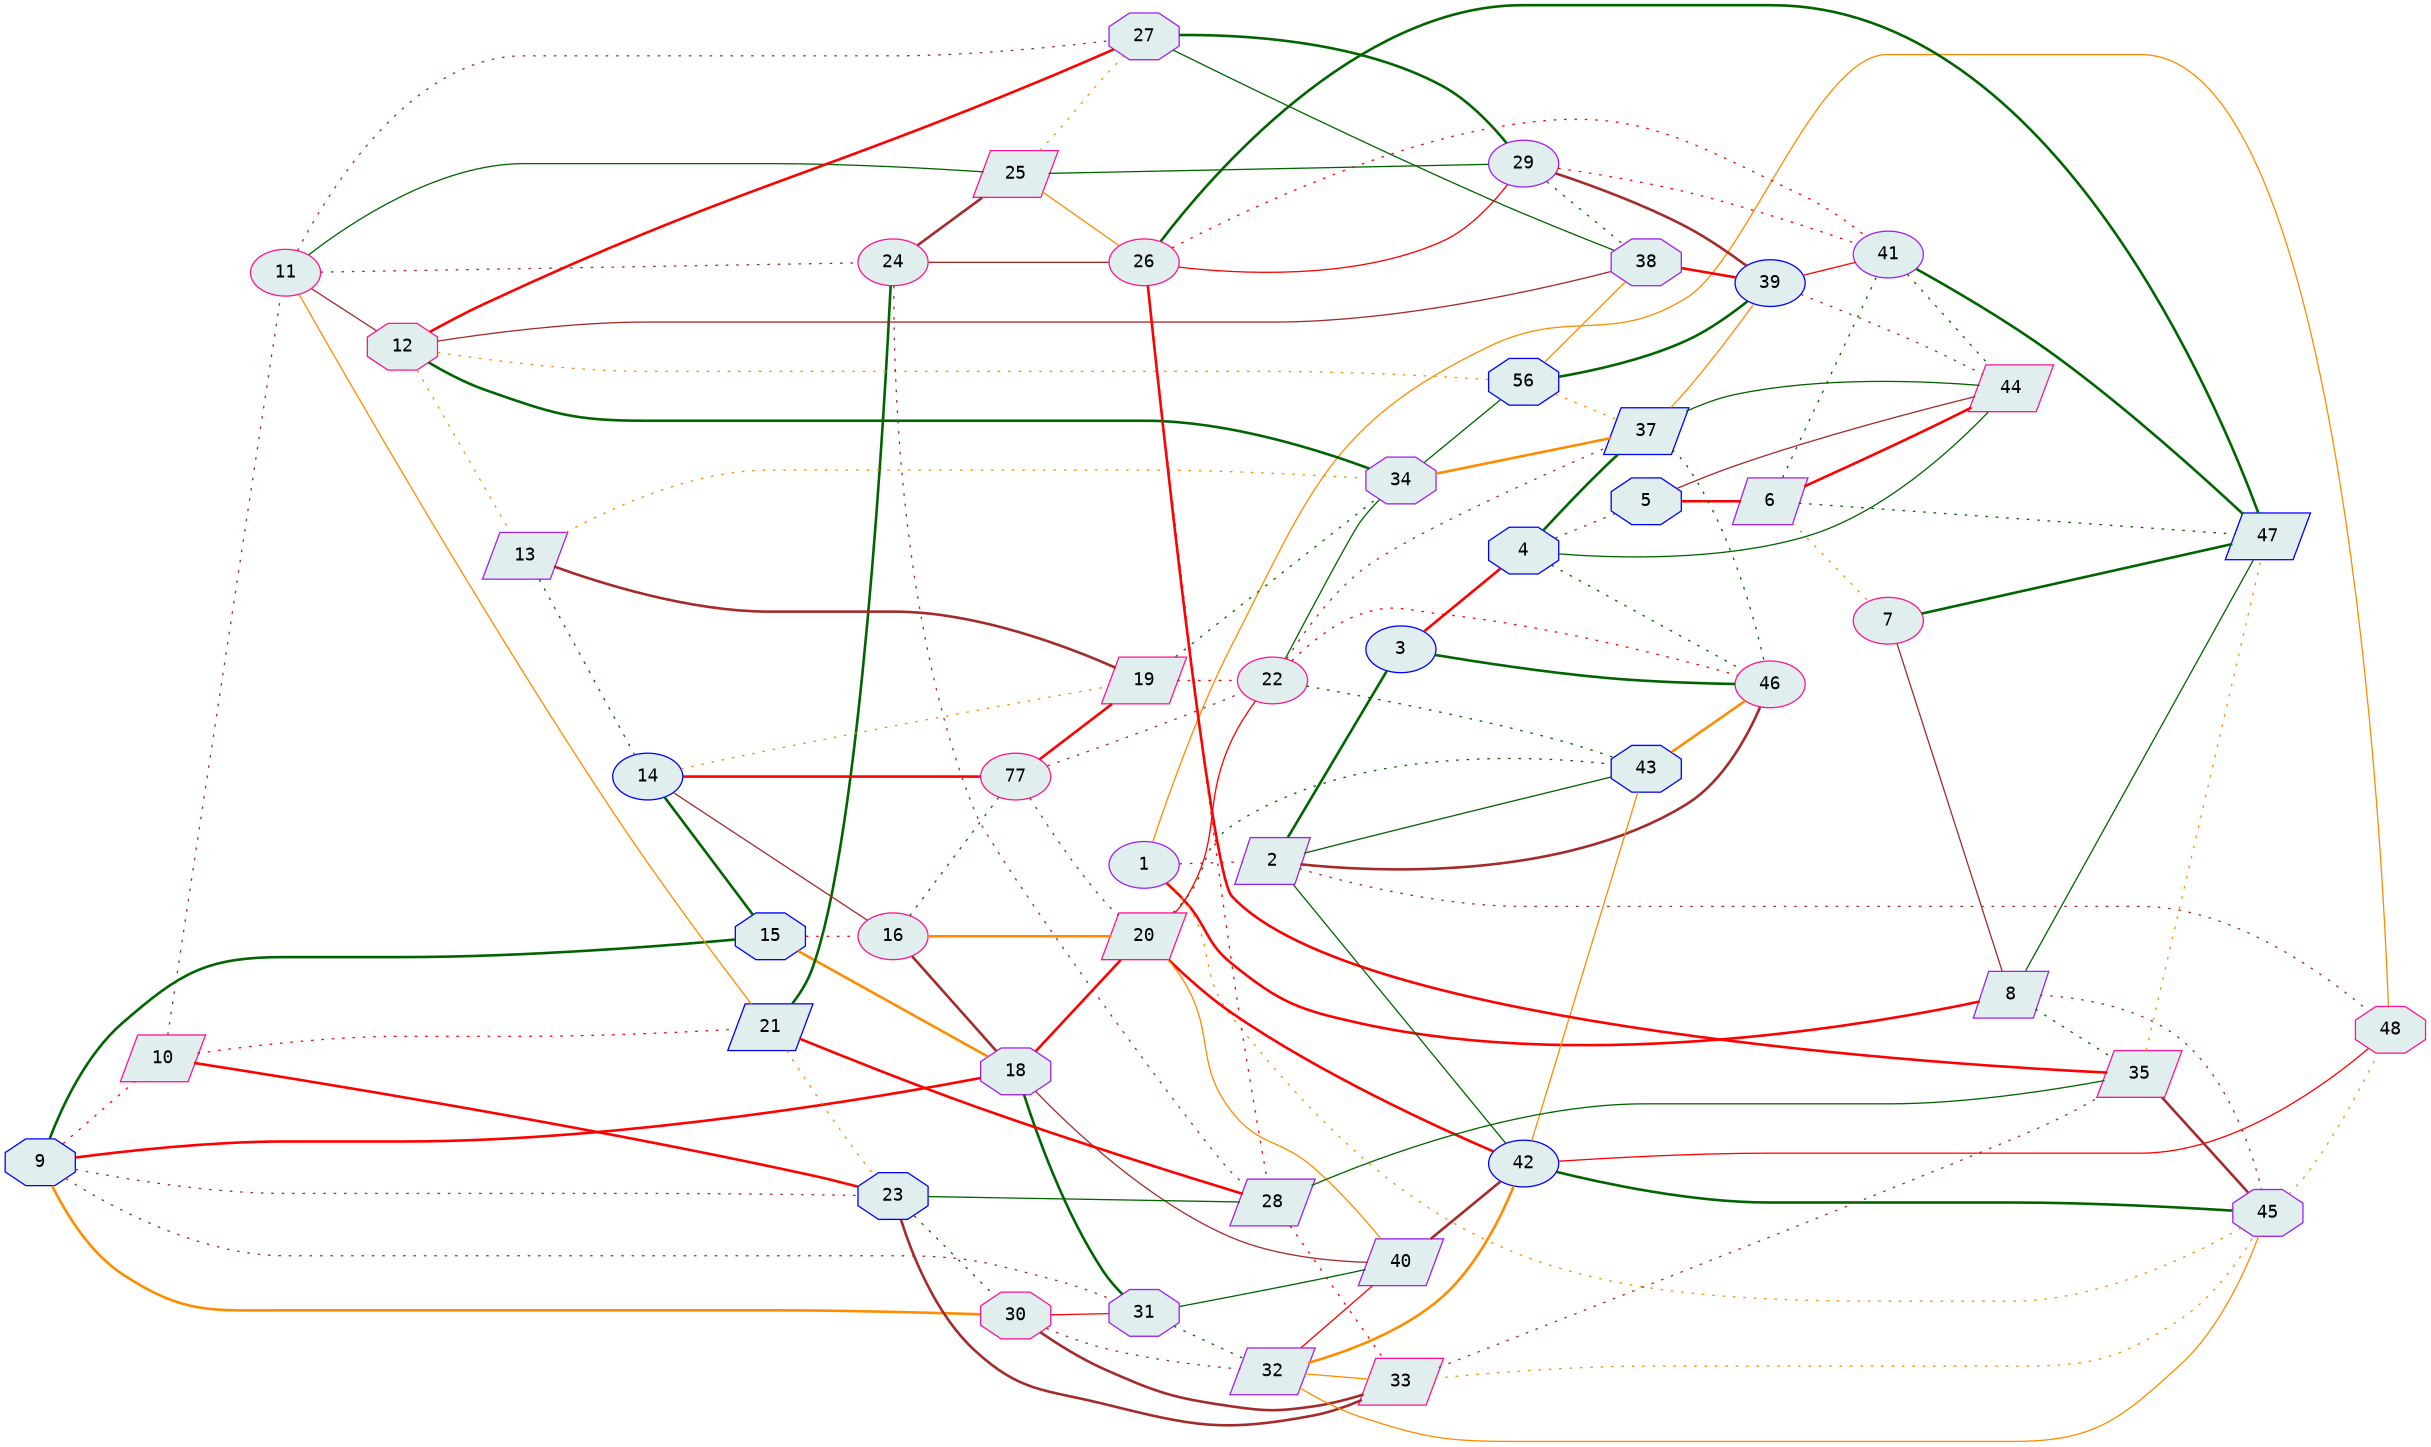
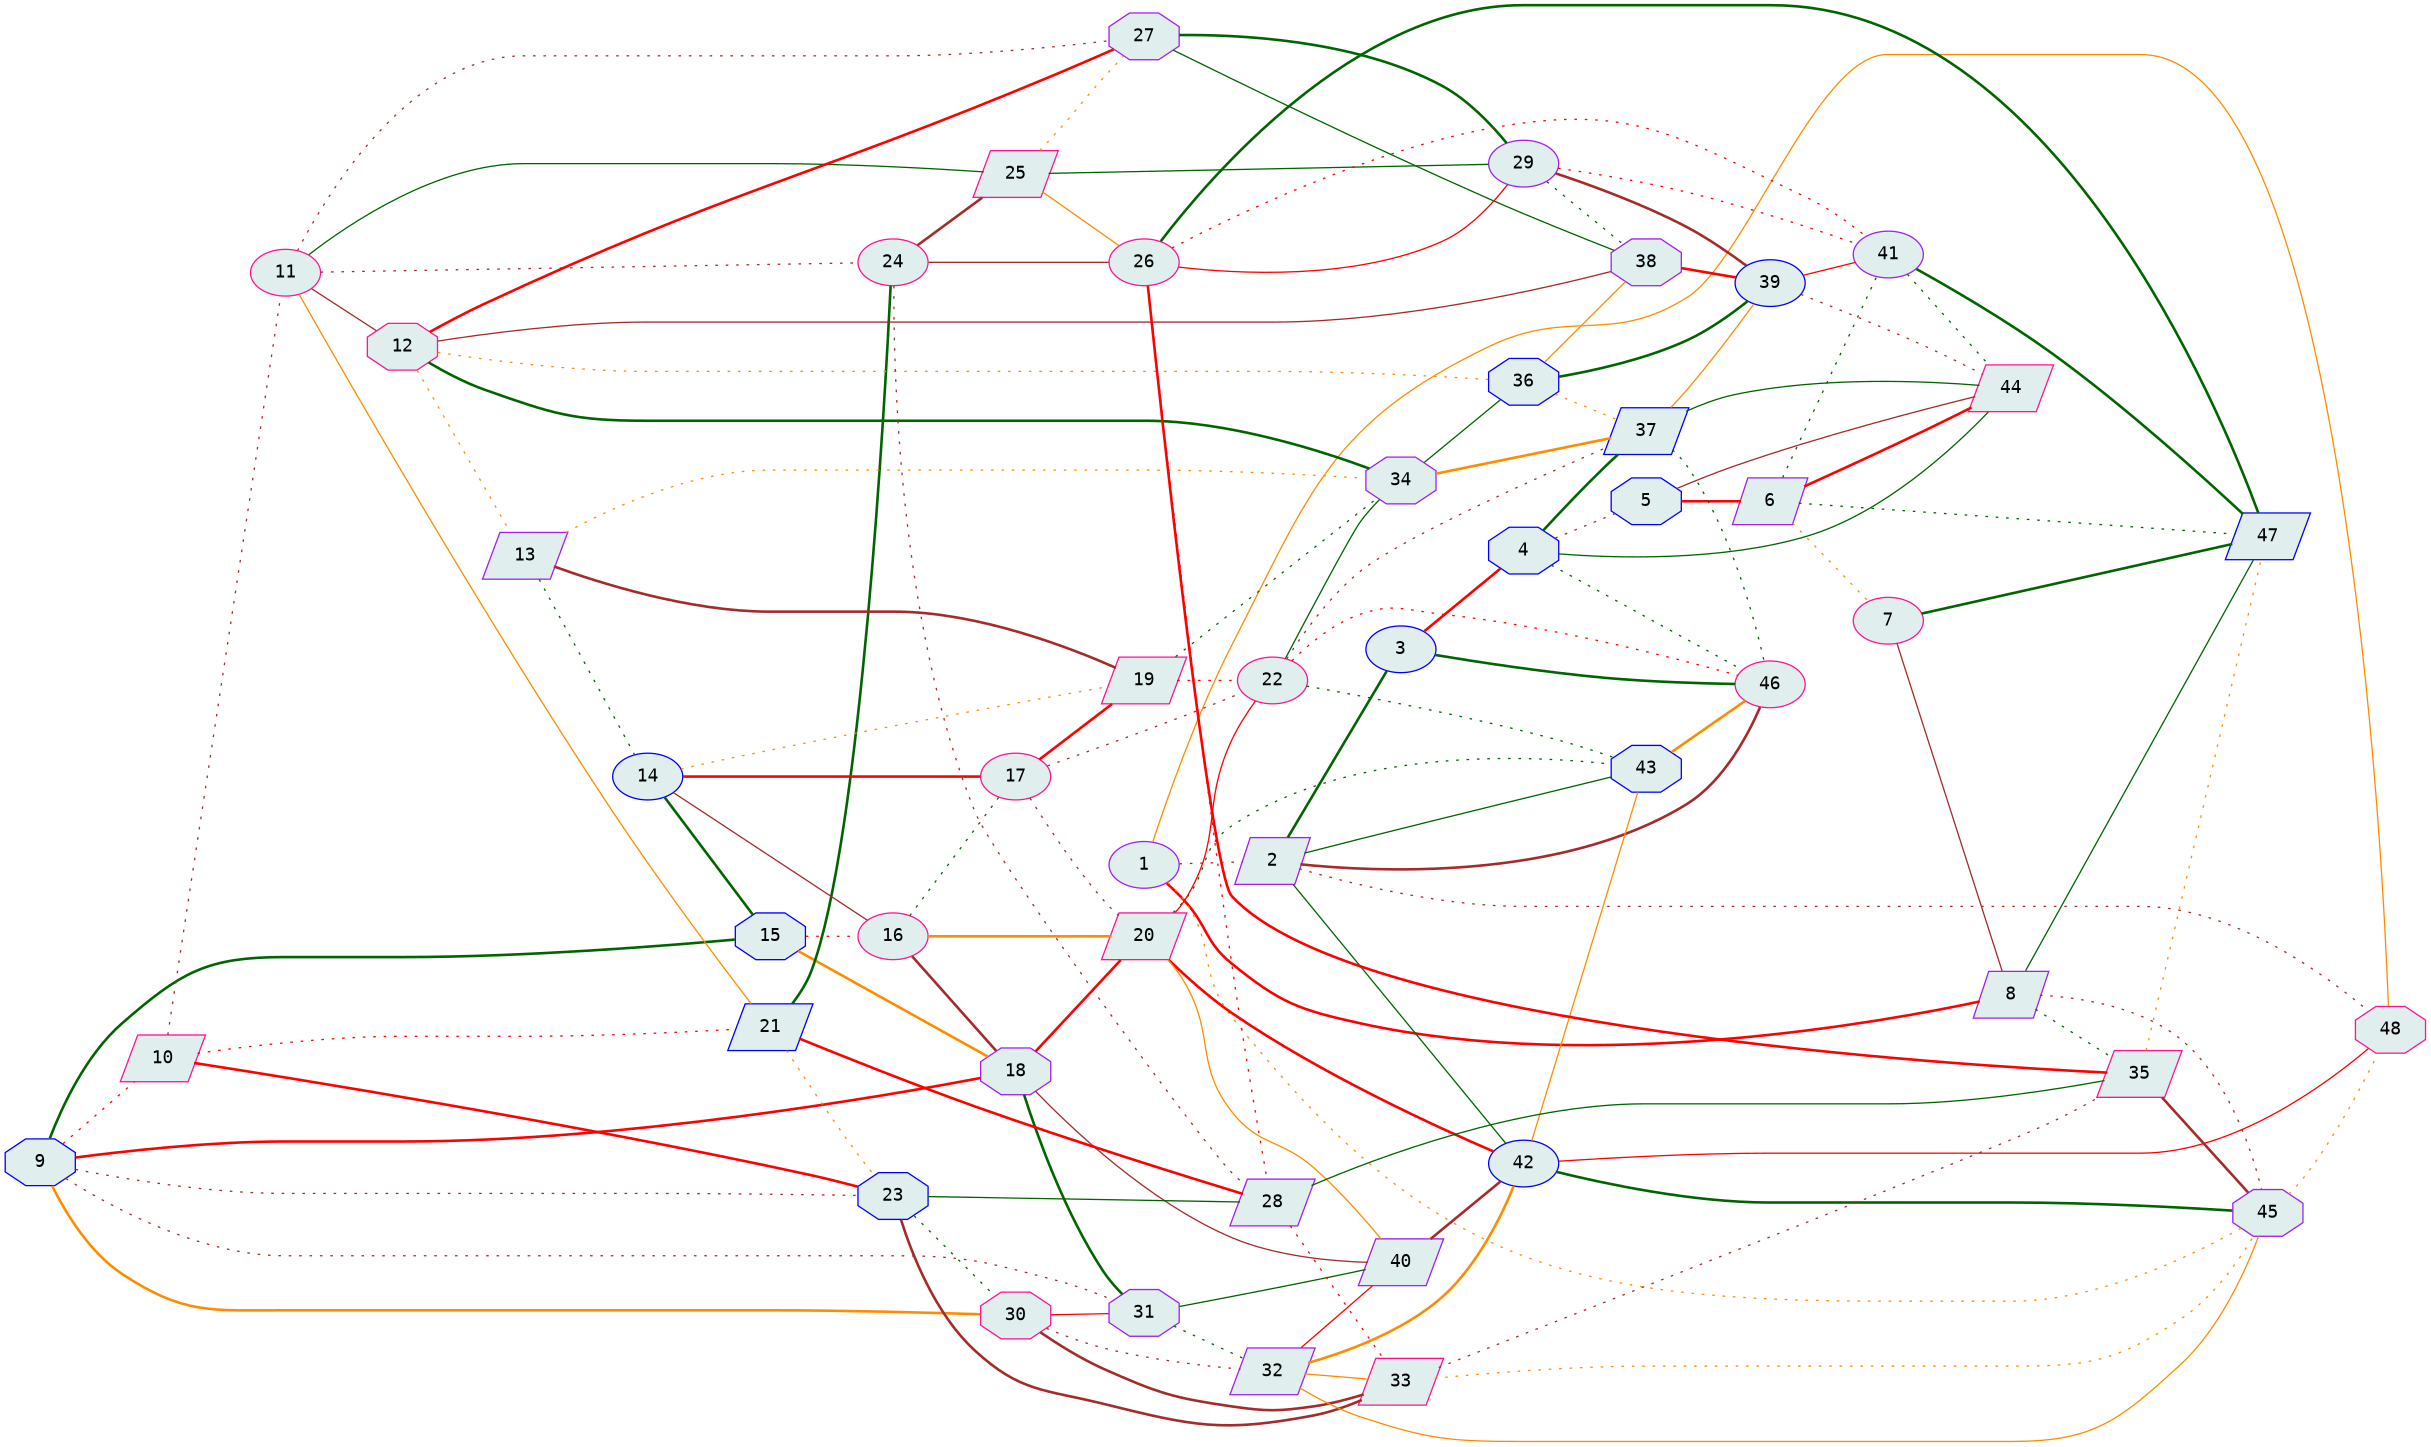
node "56": label "56" -> "36"
node "77": label "77" -> "17"
